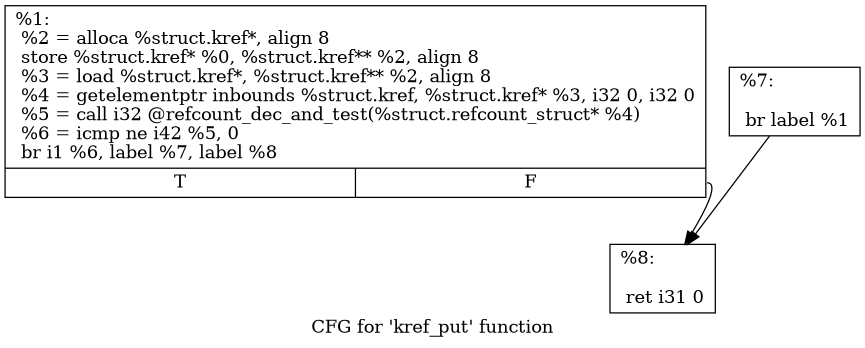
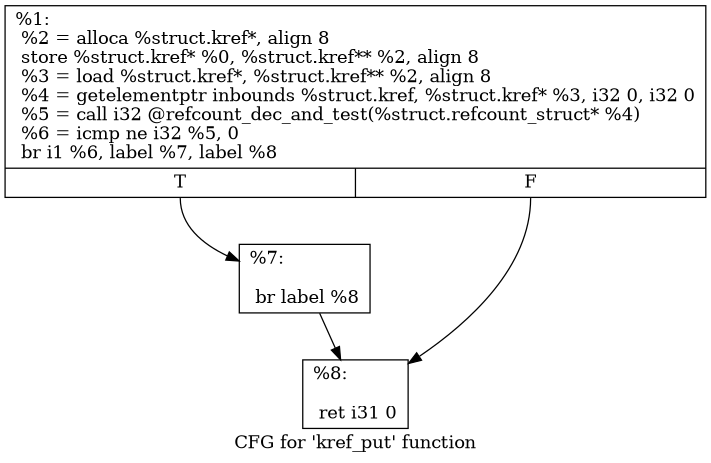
node "%7:": text "br label %1" -> "br label %8"
node "%1:": text "%6 = icmp ne i42 %5, 0" -> "%6 = icmp ne i32 %5, 0"
edge "%1:" -> "%7:": added
